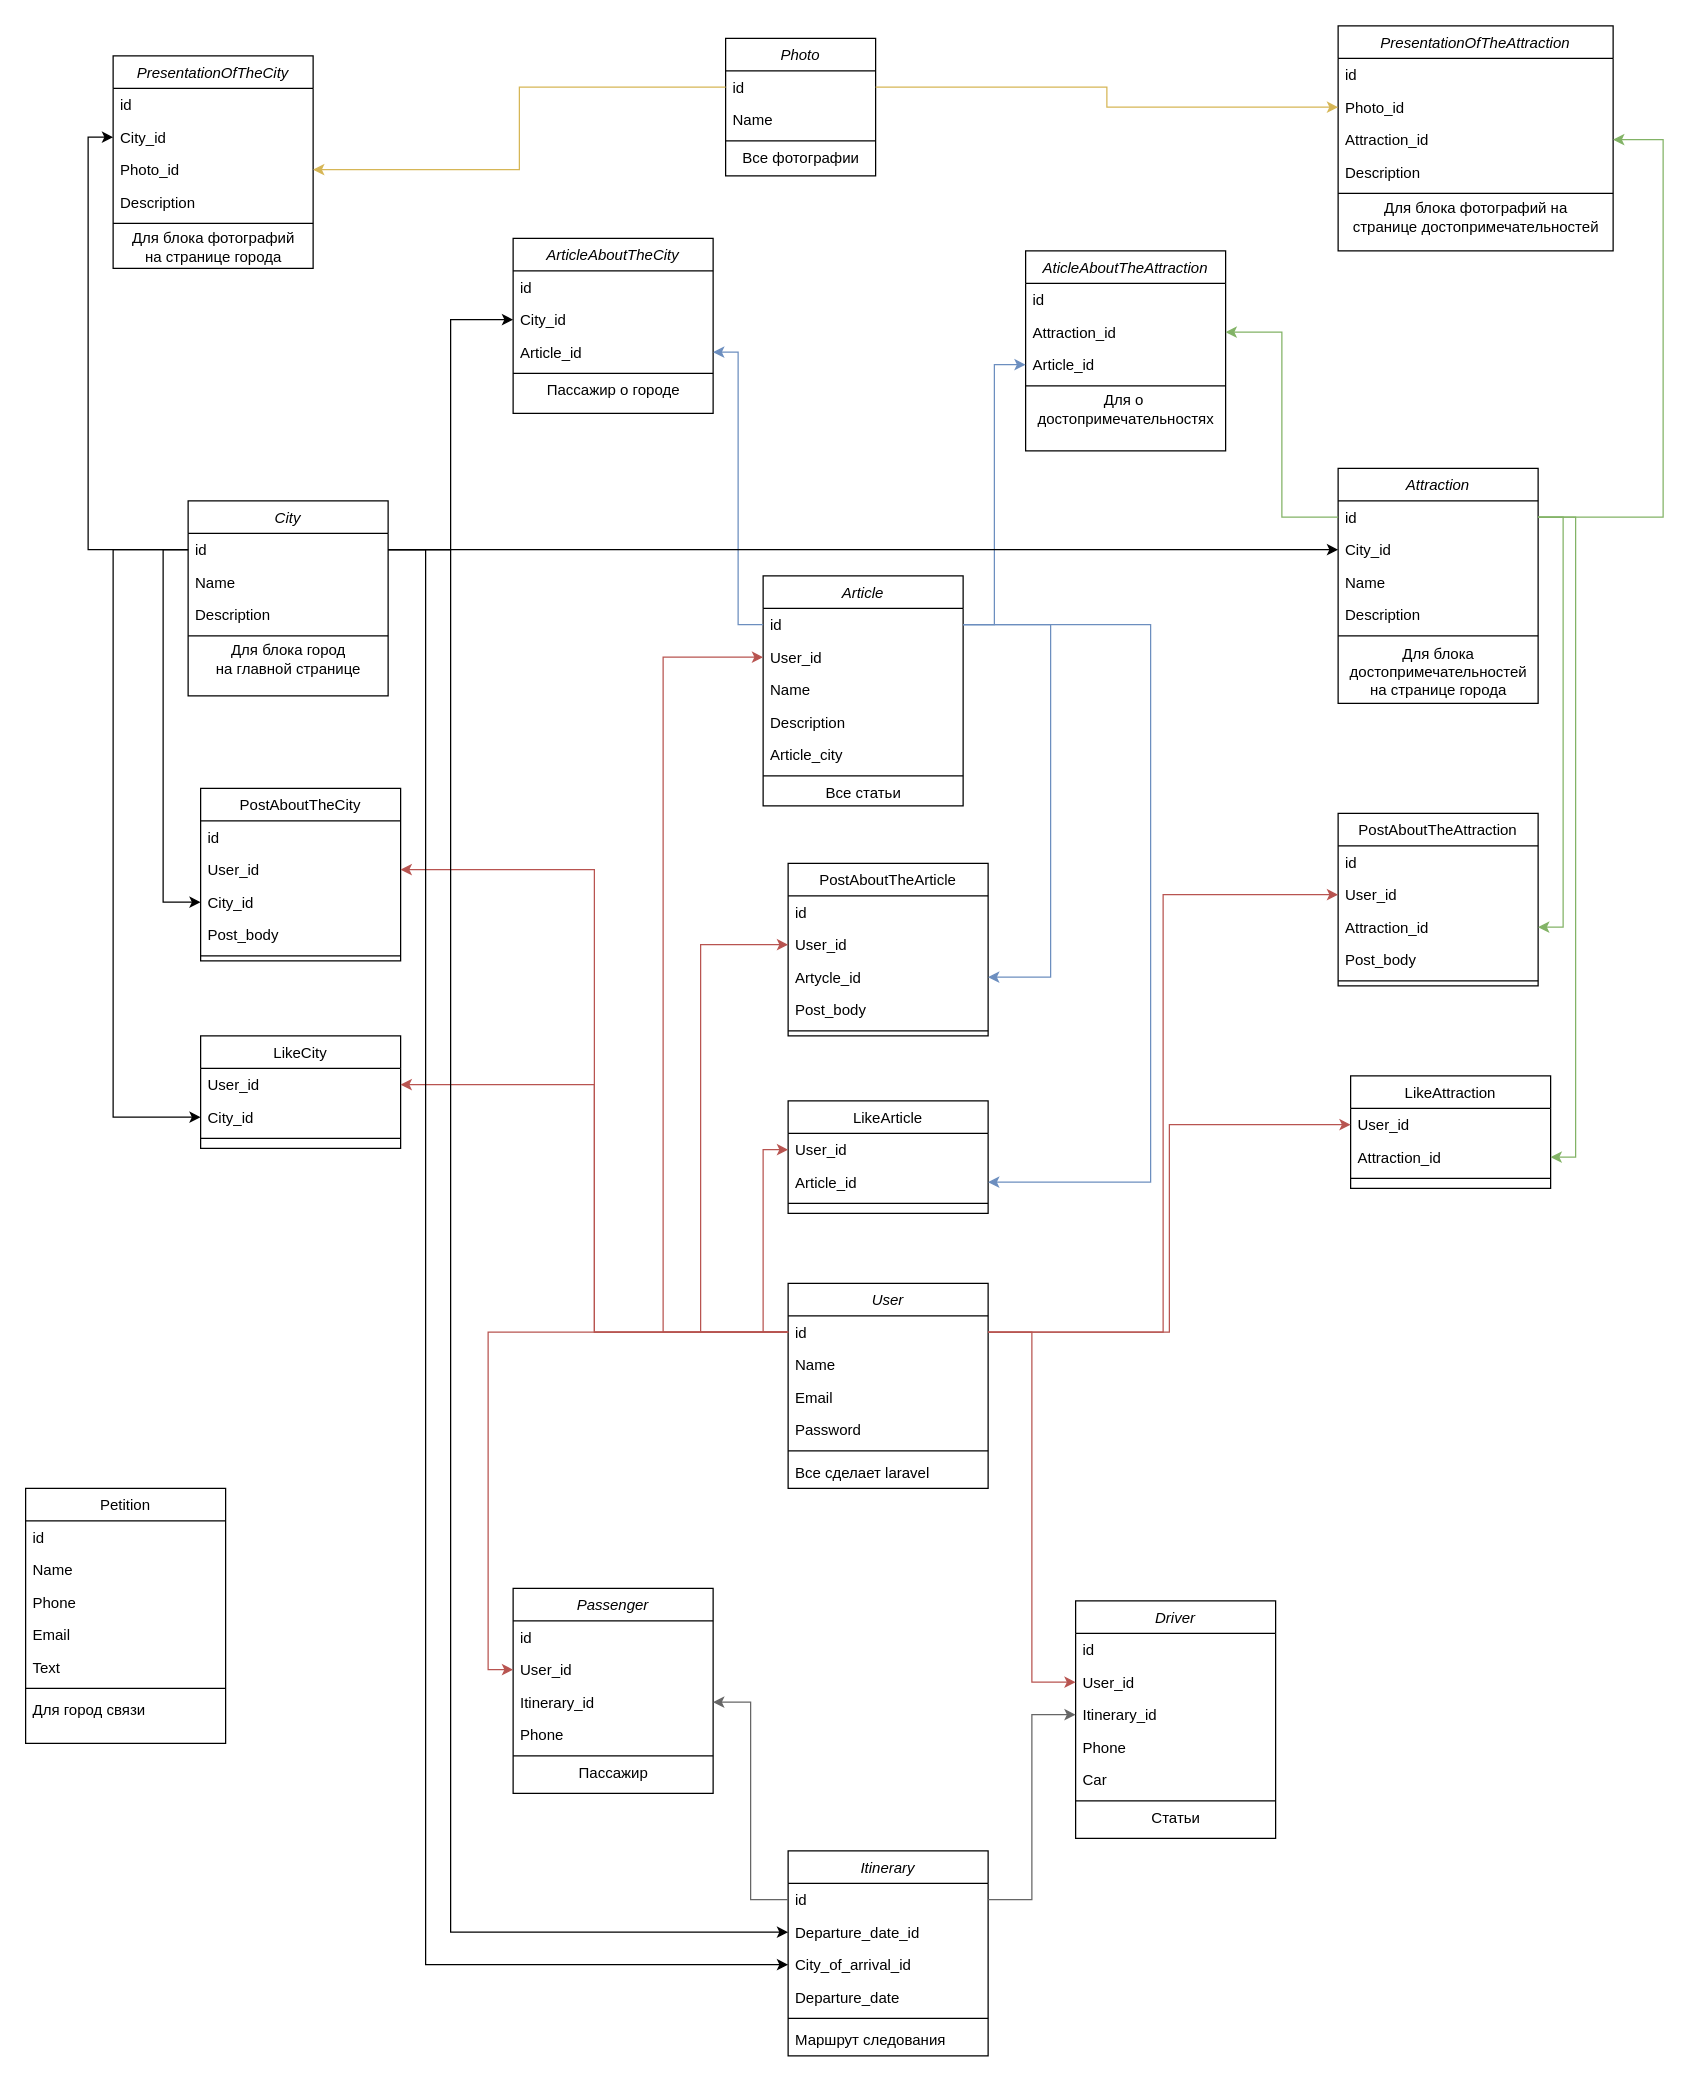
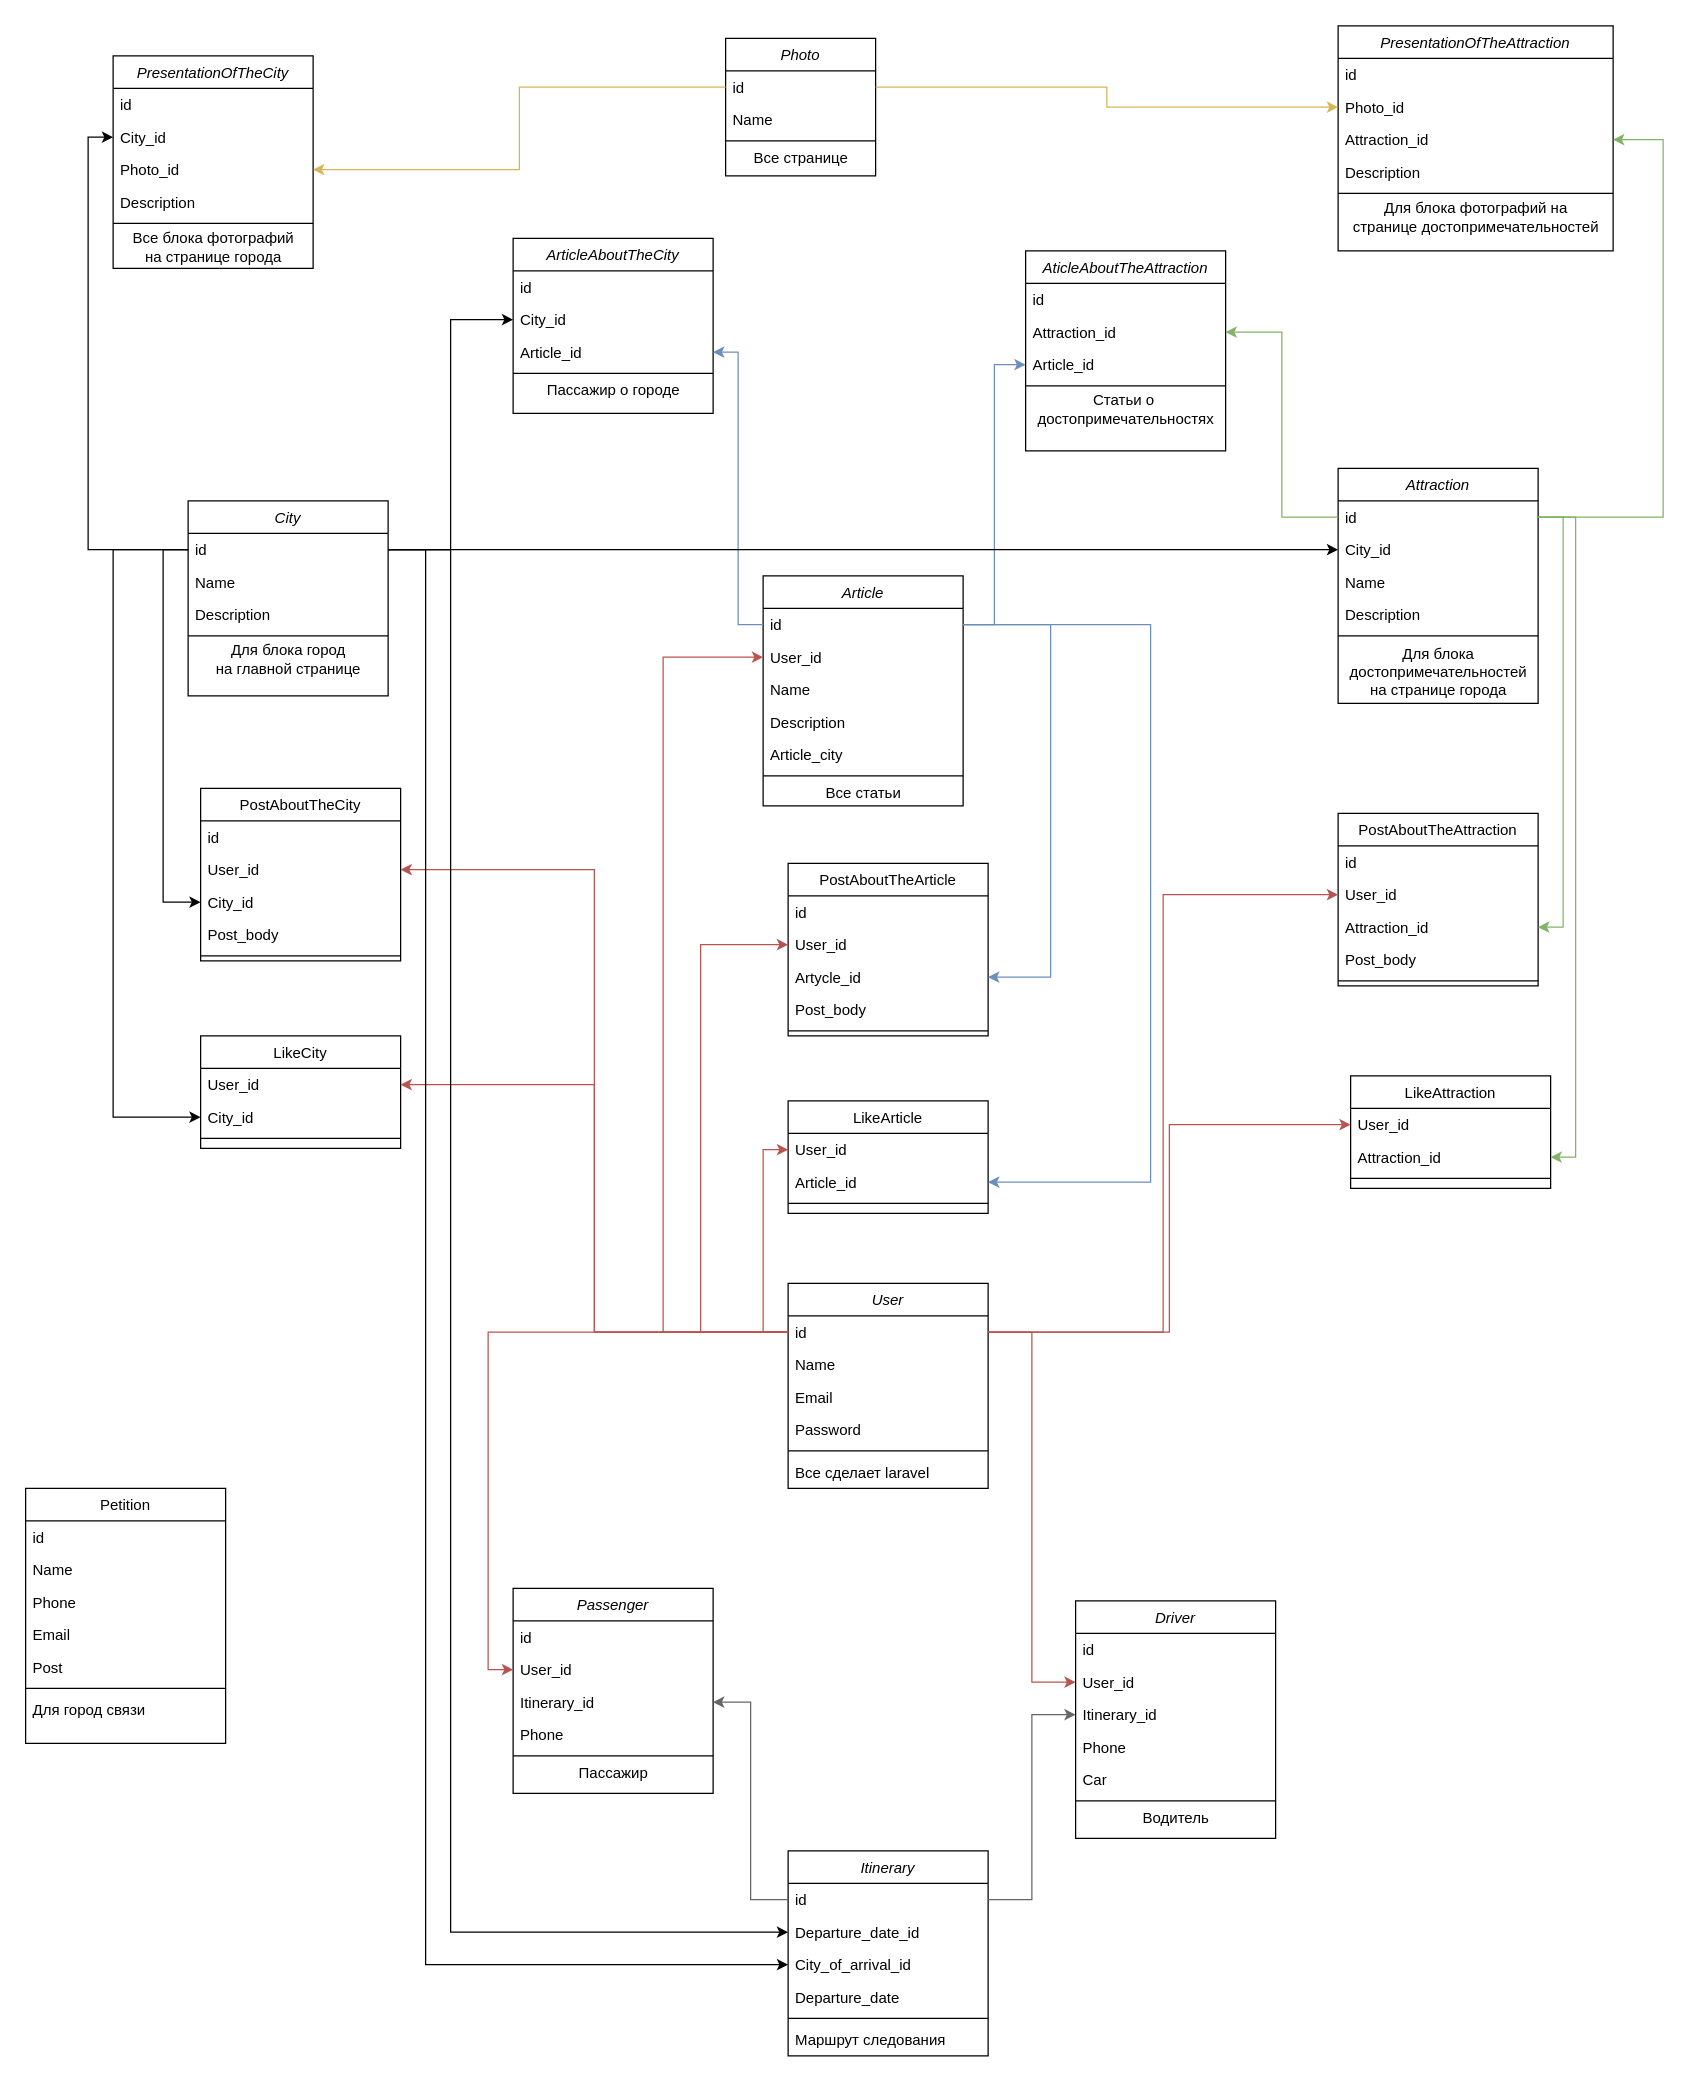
node "Все фотографии": label "Все фотографии" -> "Все странице"
node "Для блока фотографий на странице города": label "Для блока фотографий на странице города" -> "Все блока фотографий на странице города"
node "Для о достопримечательностях": label "Для о достопримечательностях" -> "Статьи о достопримечательностях"
node "Text": label "Text" -> "Post"
node "Статьи": label "Статьи" -> "Водитель"
